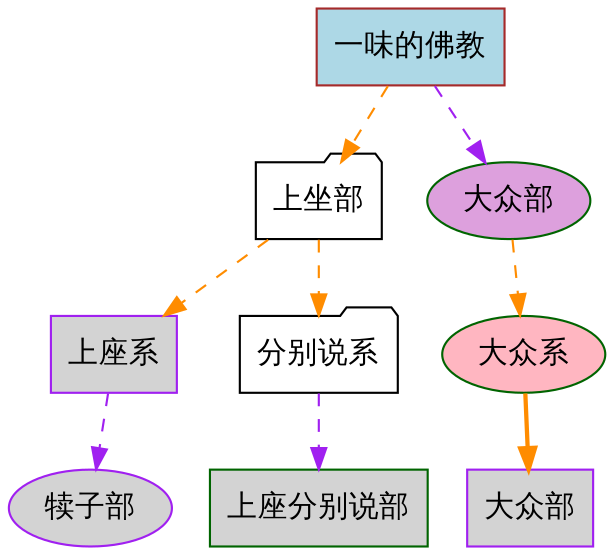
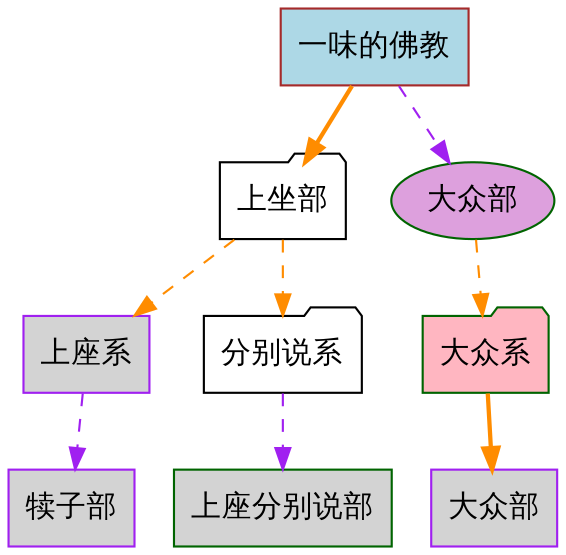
edge "一味的佛教" -> "上坐部": style dashed -> bold
node "大众系": shape ellipse -> folder
node "犊子部": shape ellipse -> box
